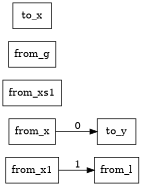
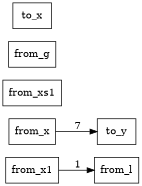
edge "from_x" -> "to_y": label "0" -> "7"
